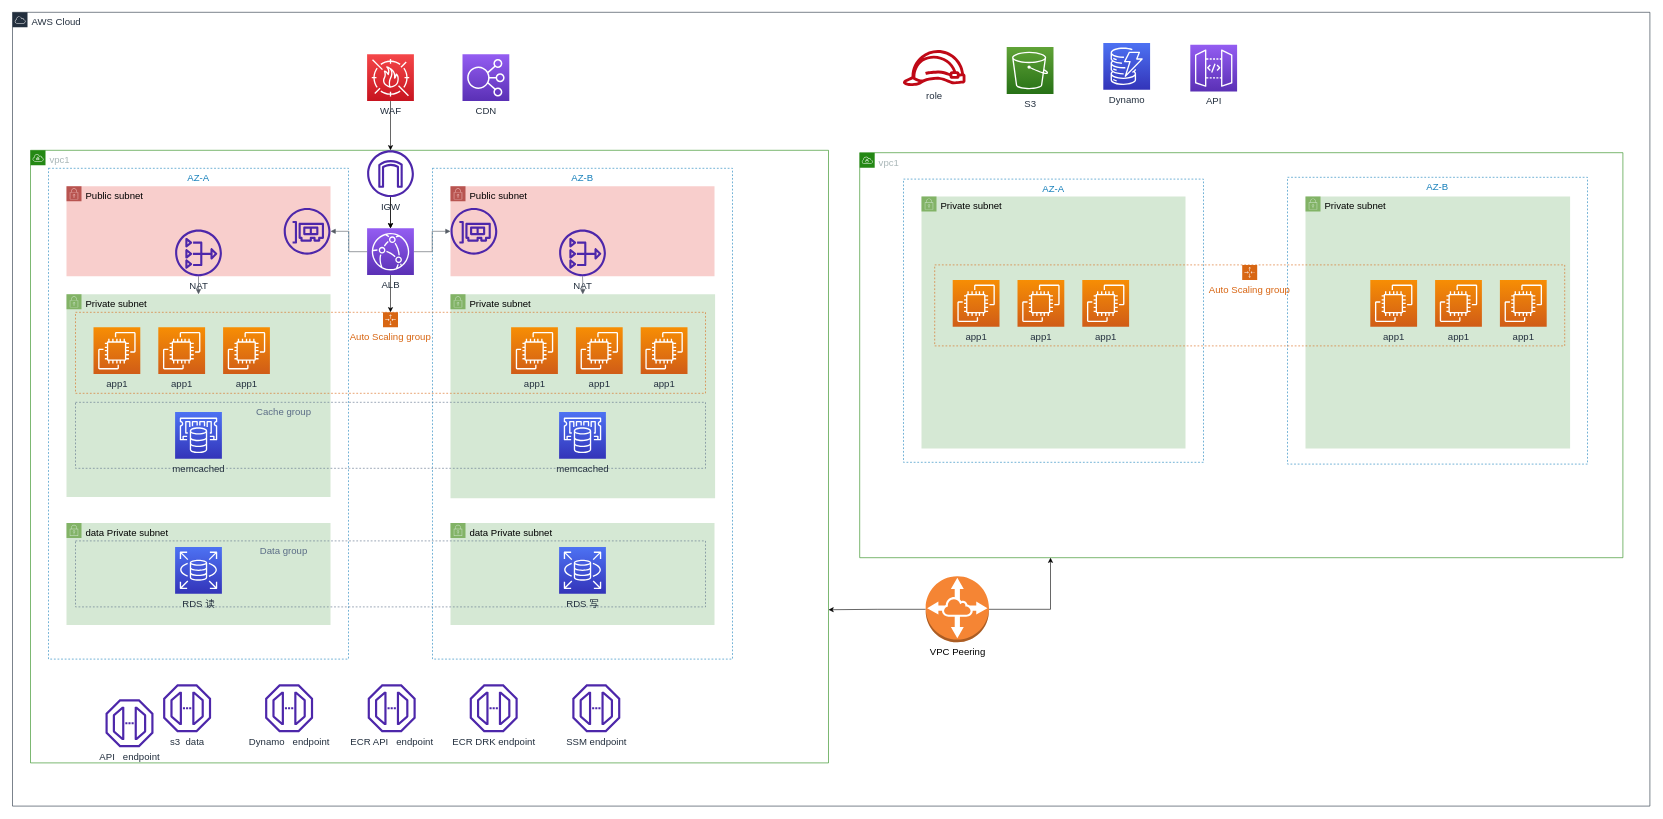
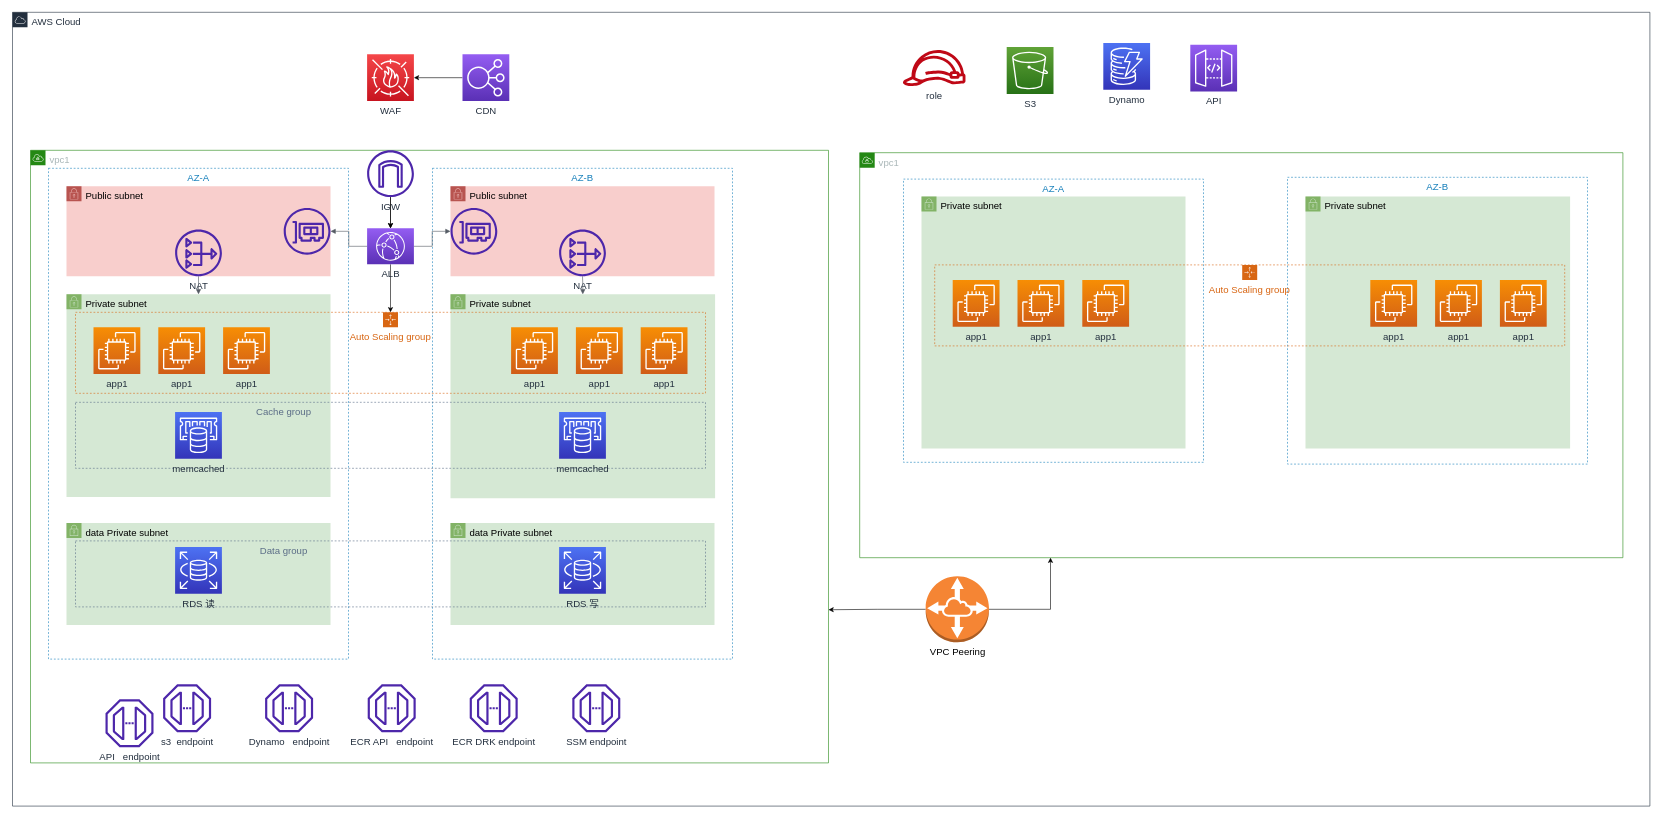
edge "CDN" -> "WAF": added
edge "WAF" -> "IGW": removed
node "ALB": size 47x47 -> 47x36
node "s3 data": label "s3 data" -> "s3 endpoint"
